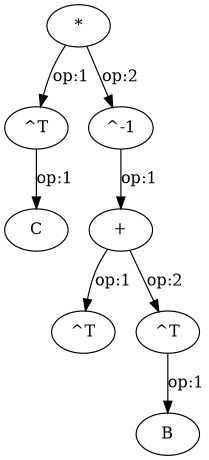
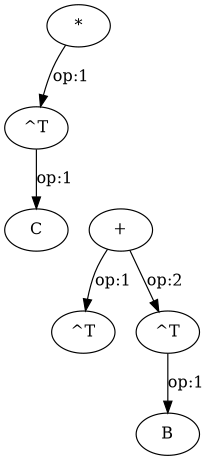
node "^-1": removed
